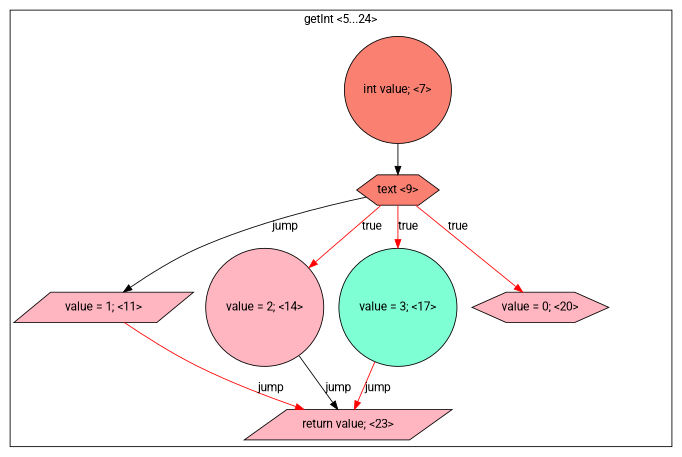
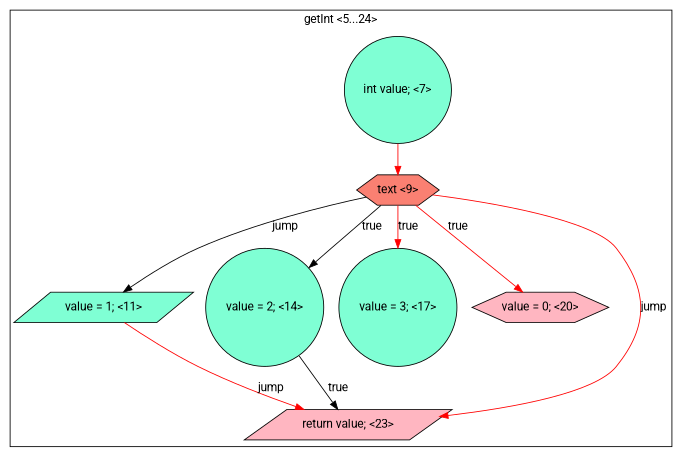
node "int value; <7>": fillcolor salmon -> aquamarine
edge "int value; <7>" -> "text <9>": color black -> red
edge "text <9>" -> "value = 2; <14>": color red -> black
node "value = 1; <11>": fillcolor lightpink -> aquamarine
node "value = 2; <14>": fillcolor lightpink -> aquamarine
edge "value = 3; <17>" -> "return value; <23>": now "text <9>" -> "return value; <23>"
edge "value = 2; <14>" -> "return value; <23>": label "jump" -> "true"
